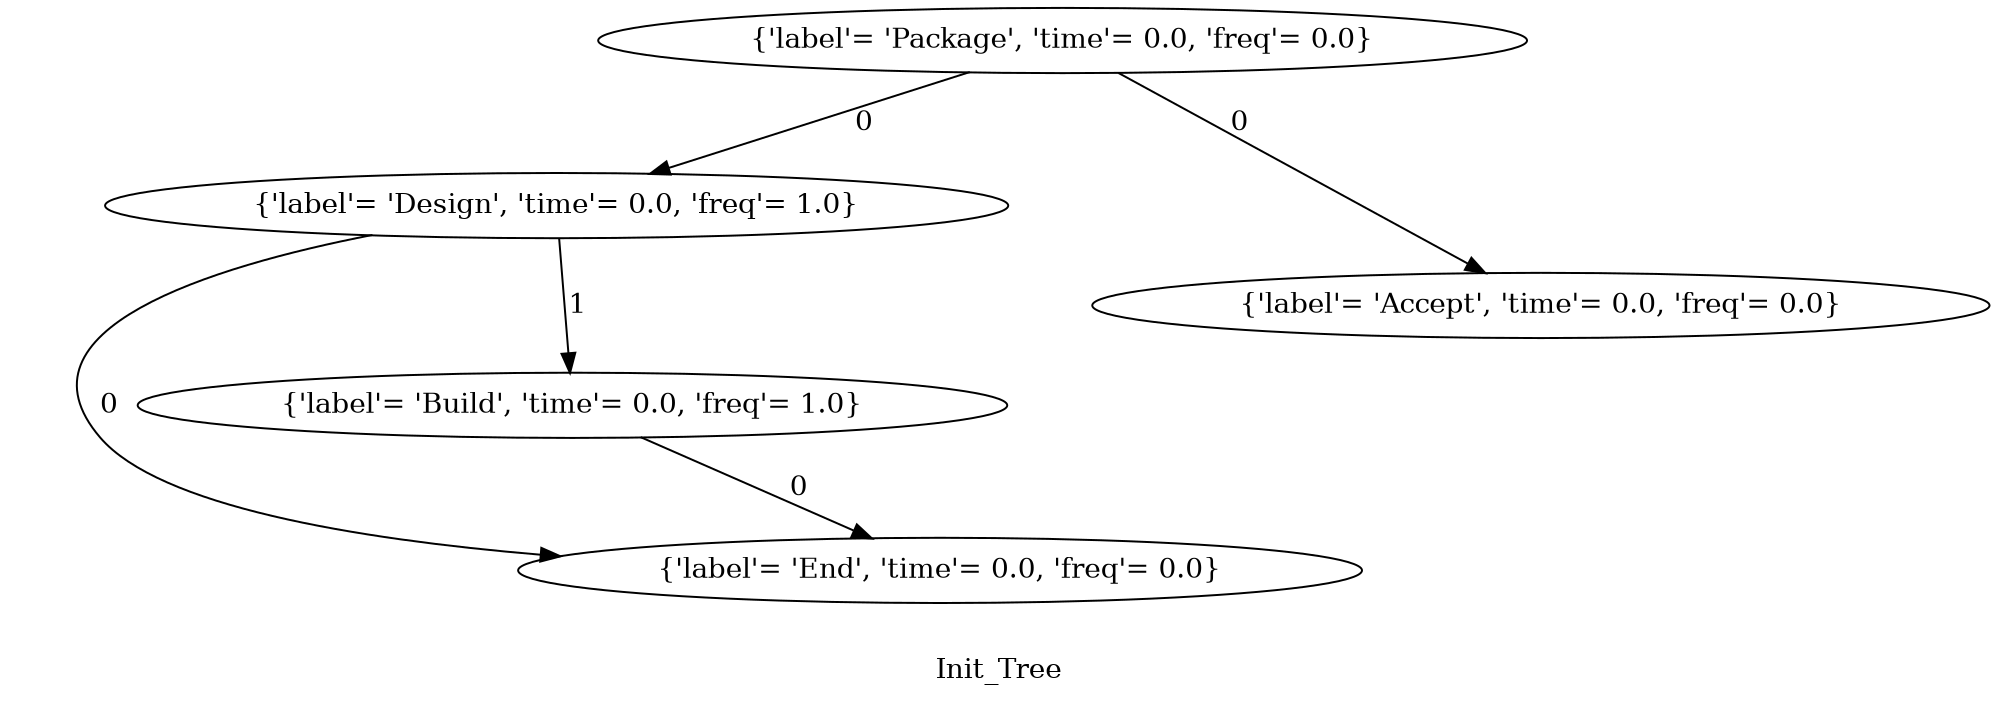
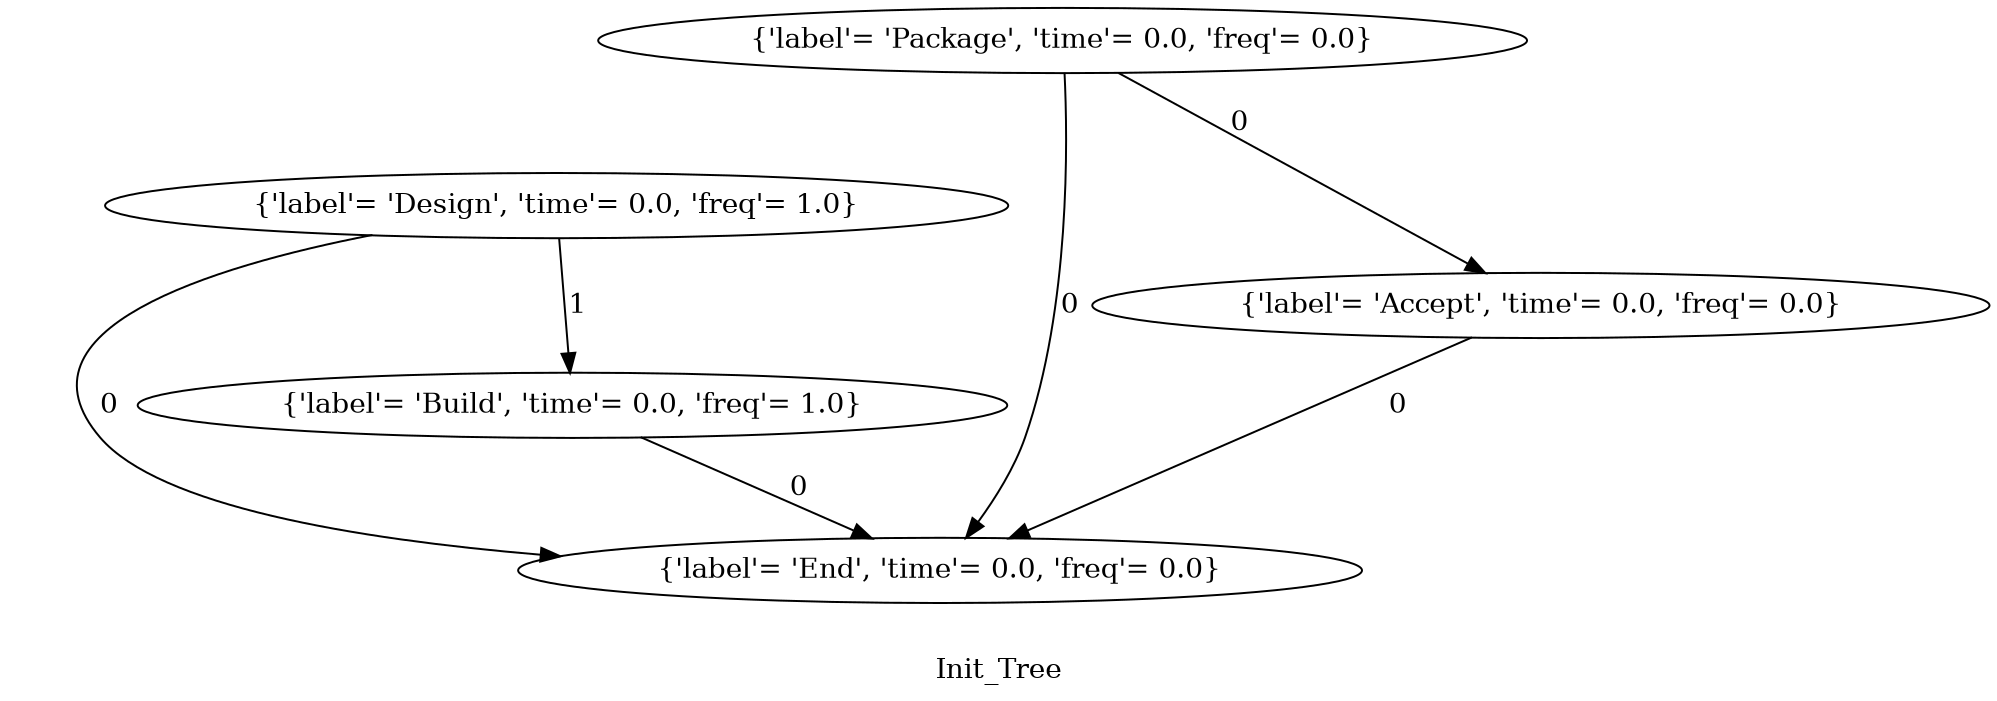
edge "{'label'= 'Package', 'time'= 0.0, 'freq'= 0.0}" -> "{'label'= 'Design', 'time'= 0.0, 'freq'= 1.0}": now "{'label'= 'Package', 'time'= 0.0, 'freq'= 0.0}" -> "{'label'= 'End', 'time'= 0.0, 'freq'= 0.0}"
edge "{'label'= 'Accept', 'time'= 0.0, 'freq'= 0.0}" -> "{'label'= 'End', 'time'= 0.0, 'freq'= 0.0}": added, label "0"
